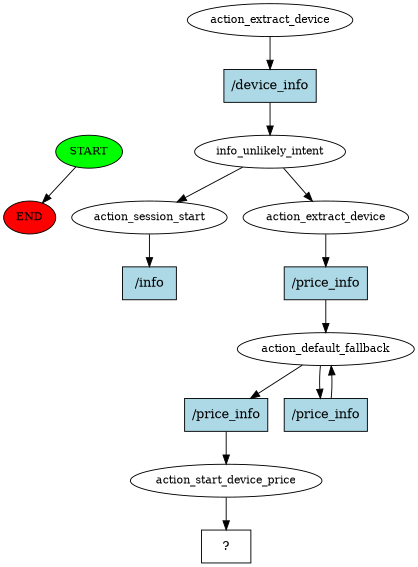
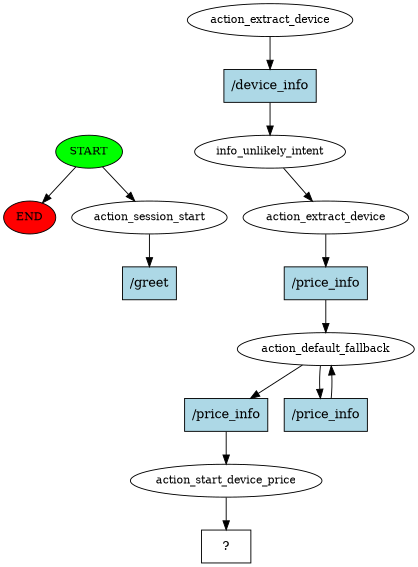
edge "info_unlikely_intent" -> "action_session_start": now "START" -> "action_session_start"
node "/info": label "/info" -> "/greet"
